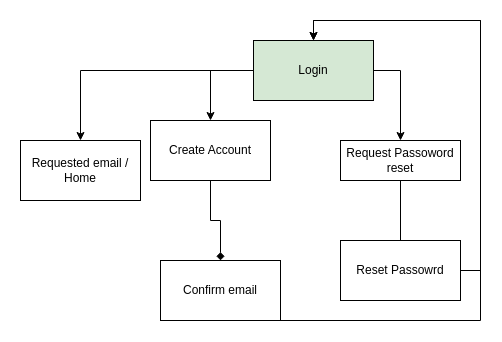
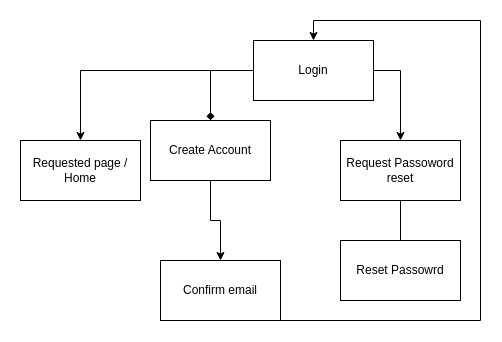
node "Login": fillcolor #d5e8d4 -> #ffffff
edge "Login" -> "Create Account": arrowhead classic -> diamond
node "Request Passoword reset": size 120x40 -> 120x60
node "Requested email / Home": label "Requested email / Home" -> "Requested page / Home"
edge "Create Account" -> "Confirm email": arrowhead diamond -> classic
edge "Reset Passowrd" -> "Login": removed
